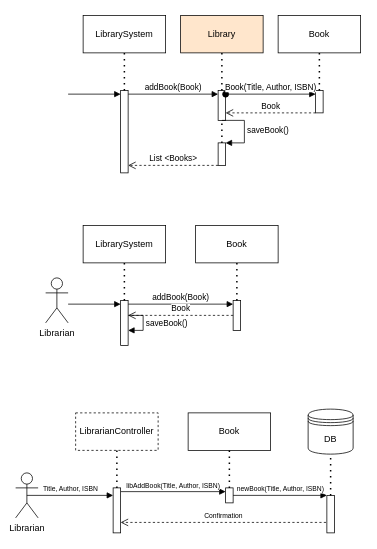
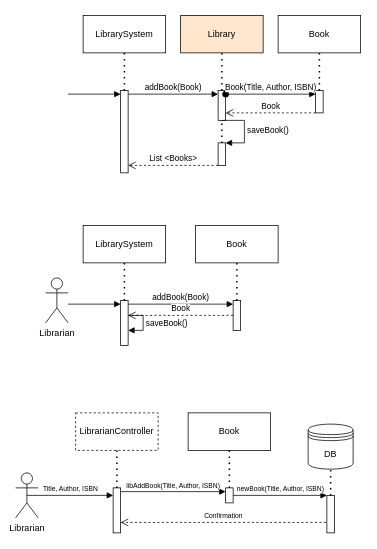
node "DB": moved (330, 432) -> (330, 447)
